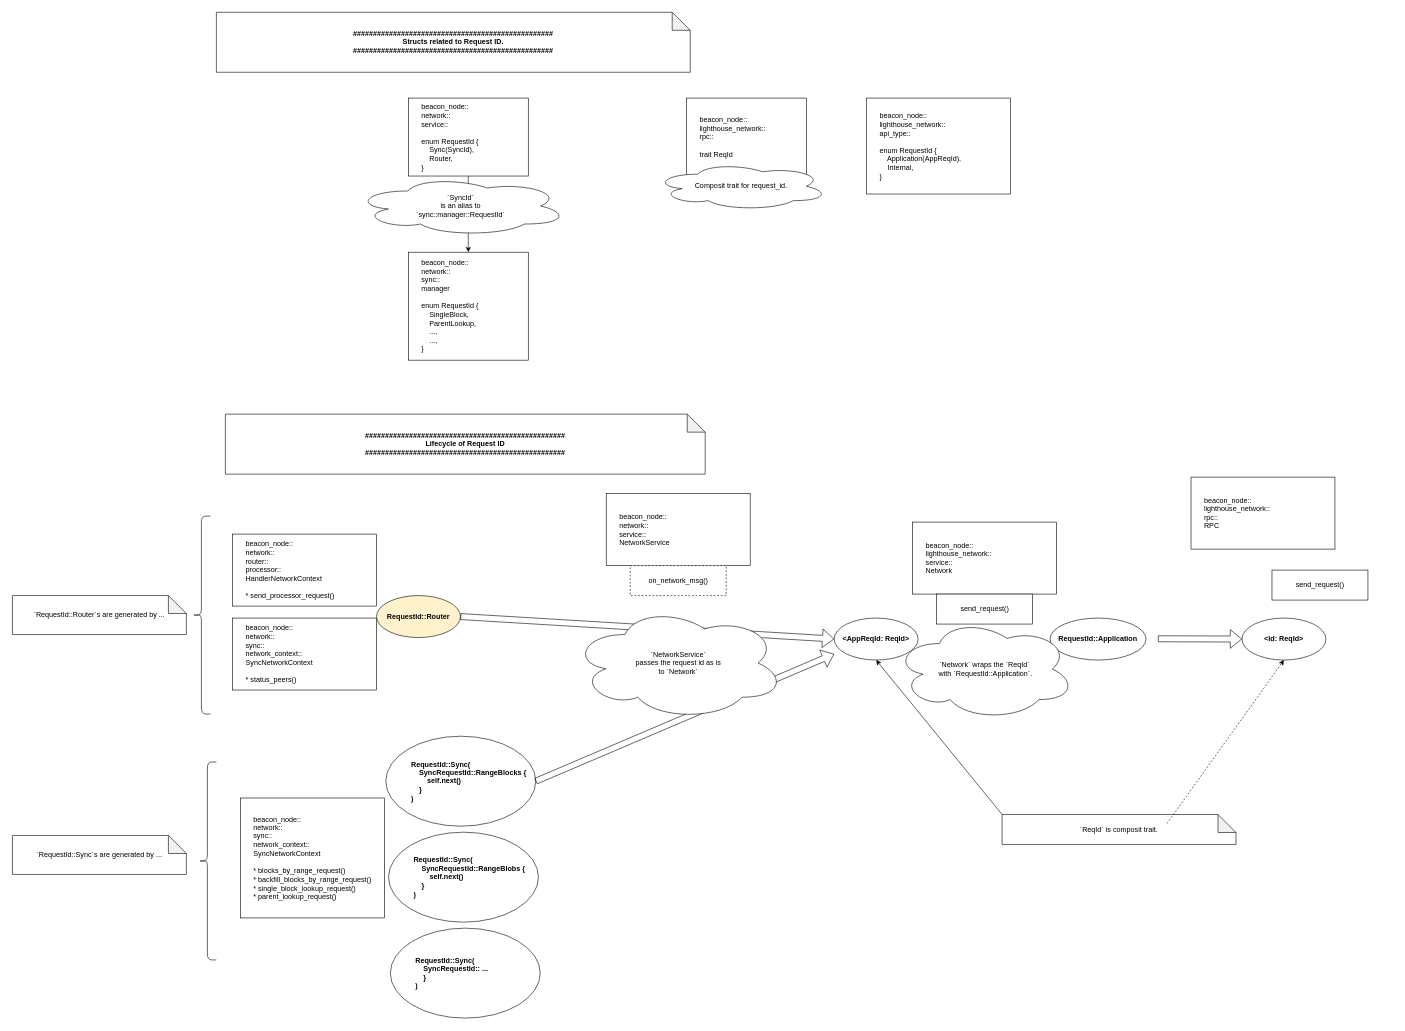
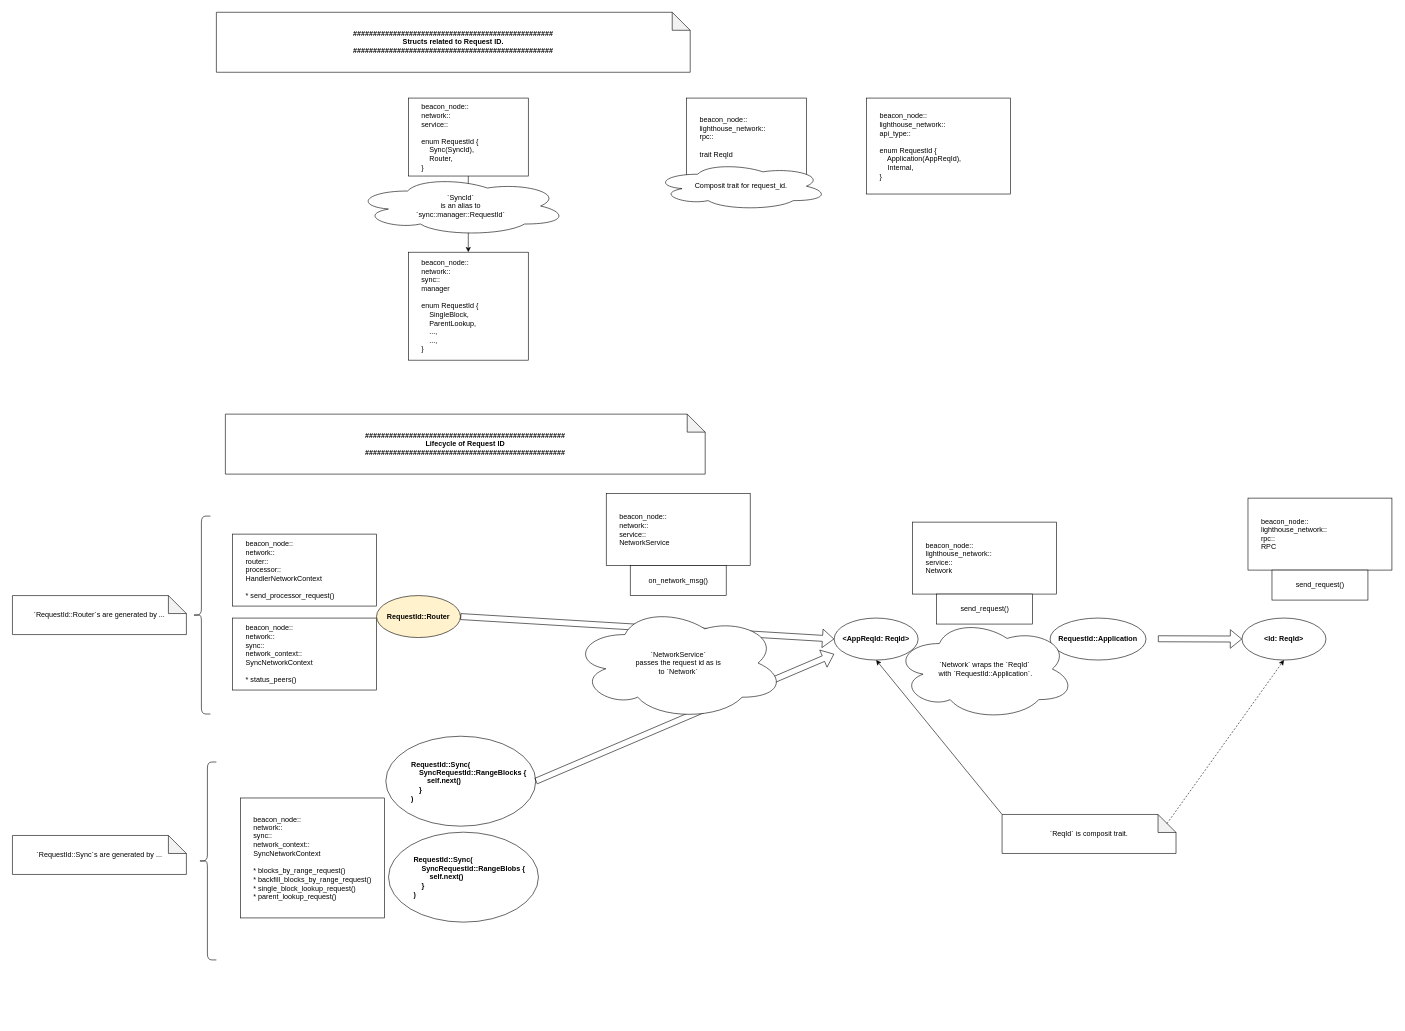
node "beacon_node:: lighthouse_network:: rpc:: RPC": moved (1263, 513) -> (1320, 534)
node "on_network_msg()": style dashed -> solid
node "`ReqId` is composit trait.": size 234x30 -> 174x39
node "RequestId::Sync( SyncRequestId:: ... } )": removed
